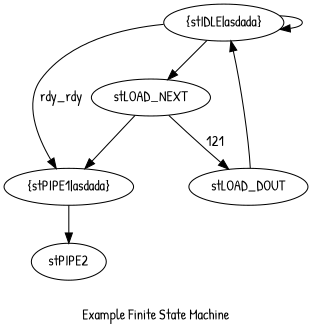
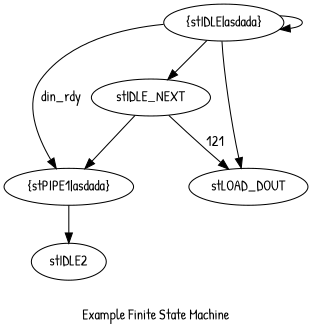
edge "{stIDLE|asdada}" -> "{stPIPE1|asdada}": label "rdy_rdy" -> "din_rdy"
node "stLOAD_NEXT": label "stLOAD_NEXT" -> "stIDLE_NEXT"
edge "stLOAD_DOUT" -> "{stIDLE|asdada}": reversed
node "stPIPE2": label "stPIPE2" -> "stIDLE2"
